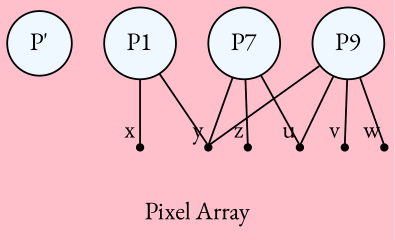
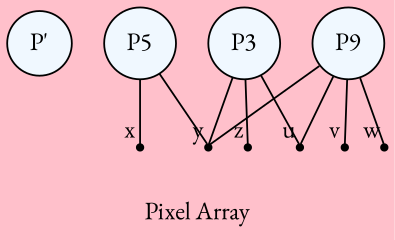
node "P1": label "P1" -> "P5"
node "P7": label "P7" -> "P3"
